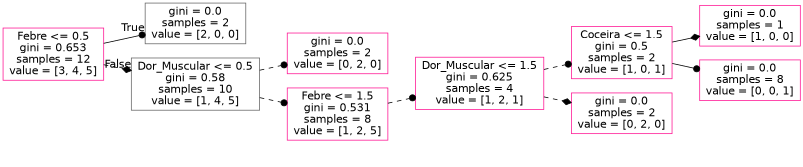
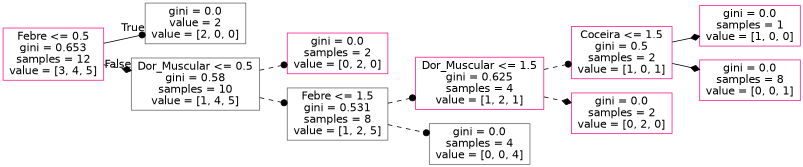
node "gini = 0.0 samples = 2 value = [2, 0, 0]": label "gini = 0.0 samples = 2 value = [2, 0, 0]" -> "gini = 0.0 value = 2 value = [2, 0, 0]"
edge "Coceira <= 1.5 gini = 0.5 samples = 2 value = [1, 0, 1]" -> "gini = 0.0 samples = 8 value = [0, 0, 1]": arrowhead dot -> diamond
node "Febre <= 1.5 gini = 0.531 samples = 8 value = [1, 2, 5]": color deeppink -> gray40
node "gini = 0.0 samples = 4 value = [0, 0, 4]": added
